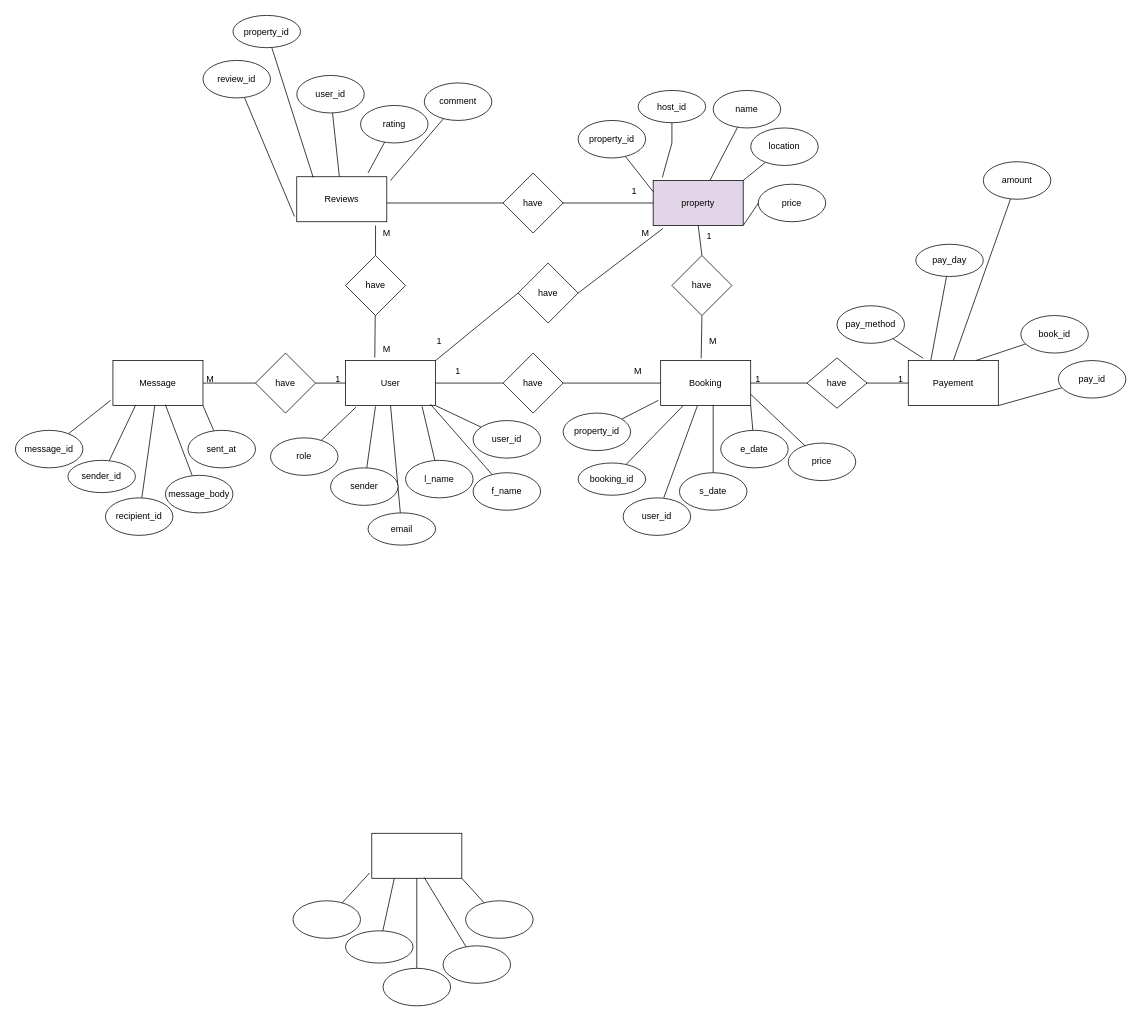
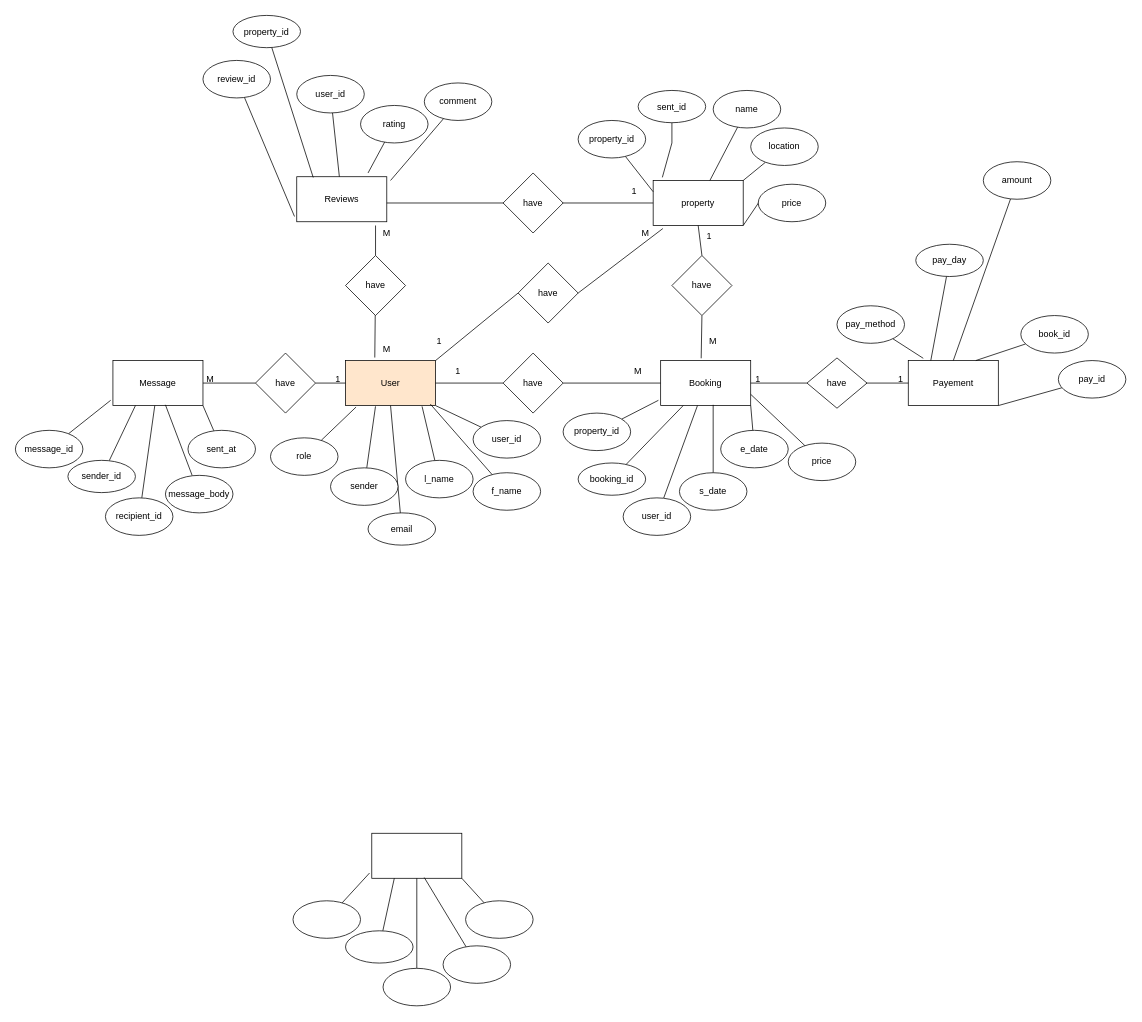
node "host_id": label "host_id" -> "sent_id"
node "property": fillcolor #e1d5e7 -> #ffffff
node "User": fillcolor #ffffff -> #ffe6cc
